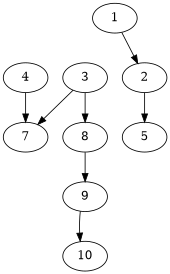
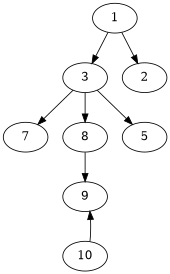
edge "1" -> "3": added
node "4": removed
edge "2" -> "5": now "3" -> "5"
edge "9" -> "10": reversed
